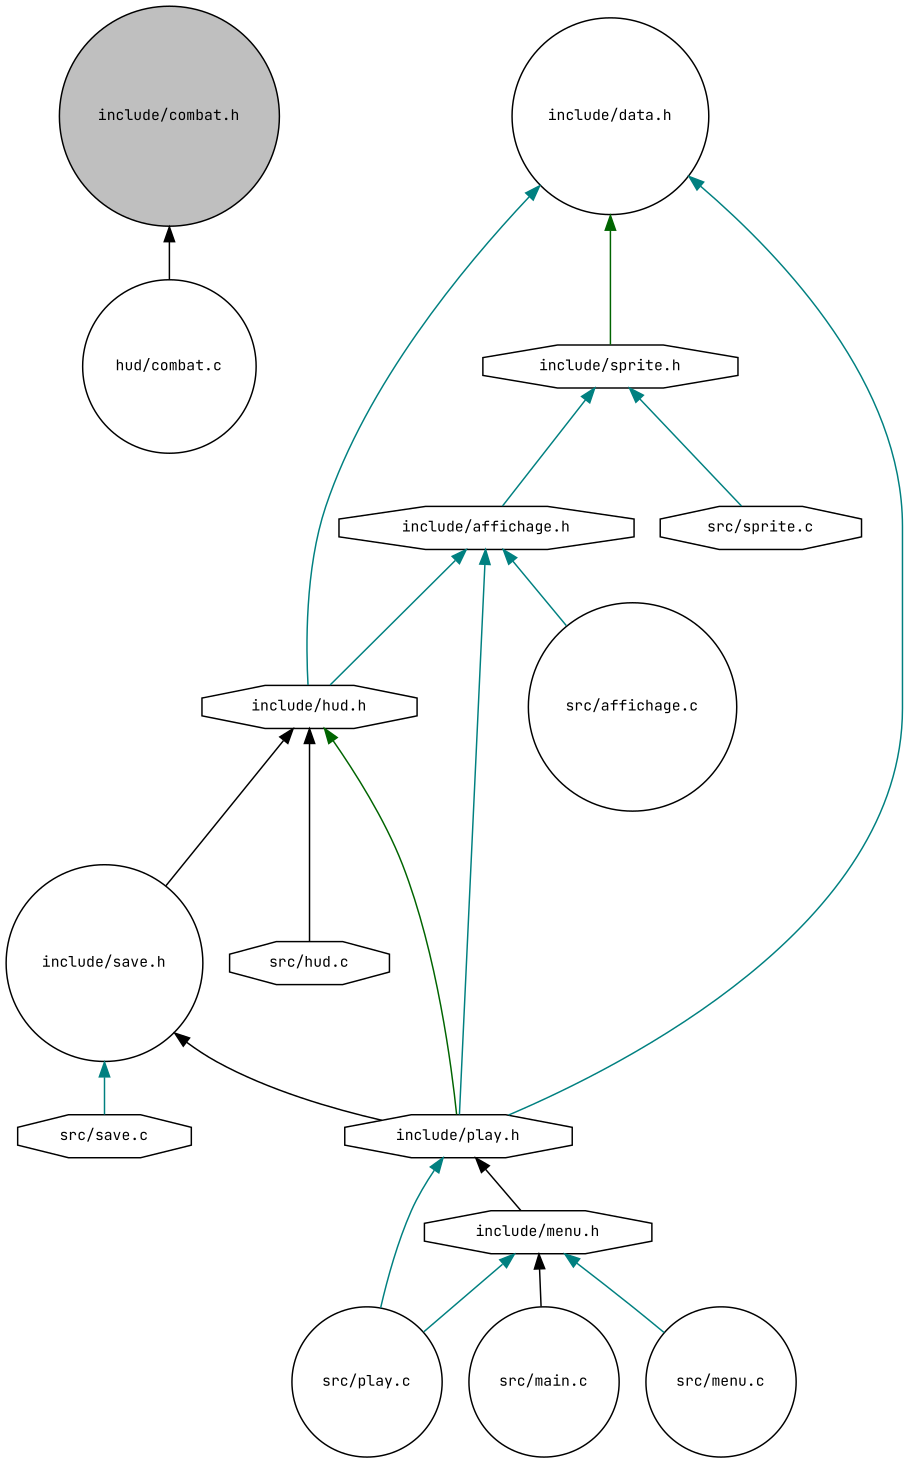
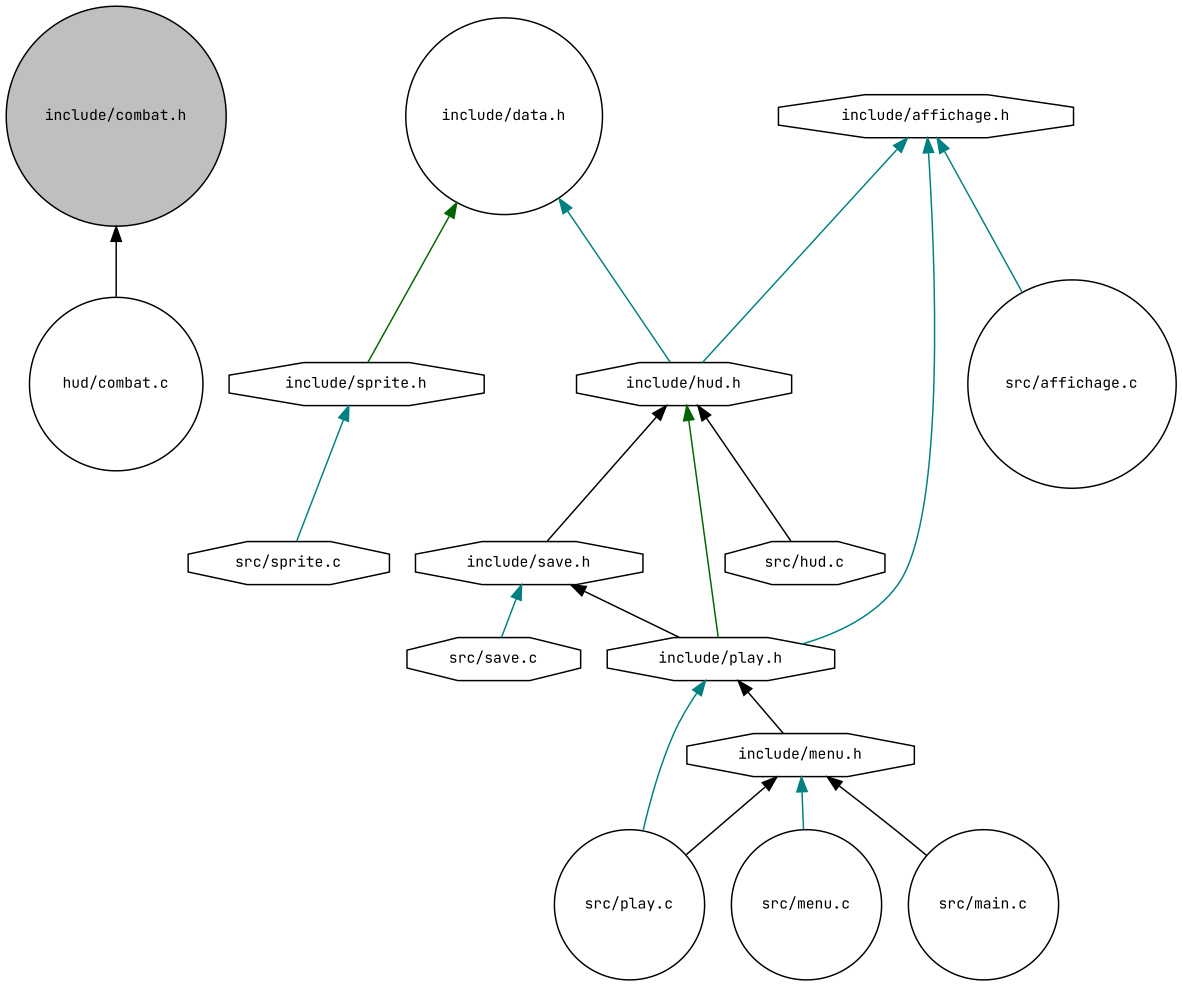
edge "include/affichage.h" -> "include/sprite.h": removed
edge "include/play.h" -> "include/data.h": removed
node "include/save.h": shape circle -> octagon
edge "src/play.c" -> "include/menu.h": color teal -> black
